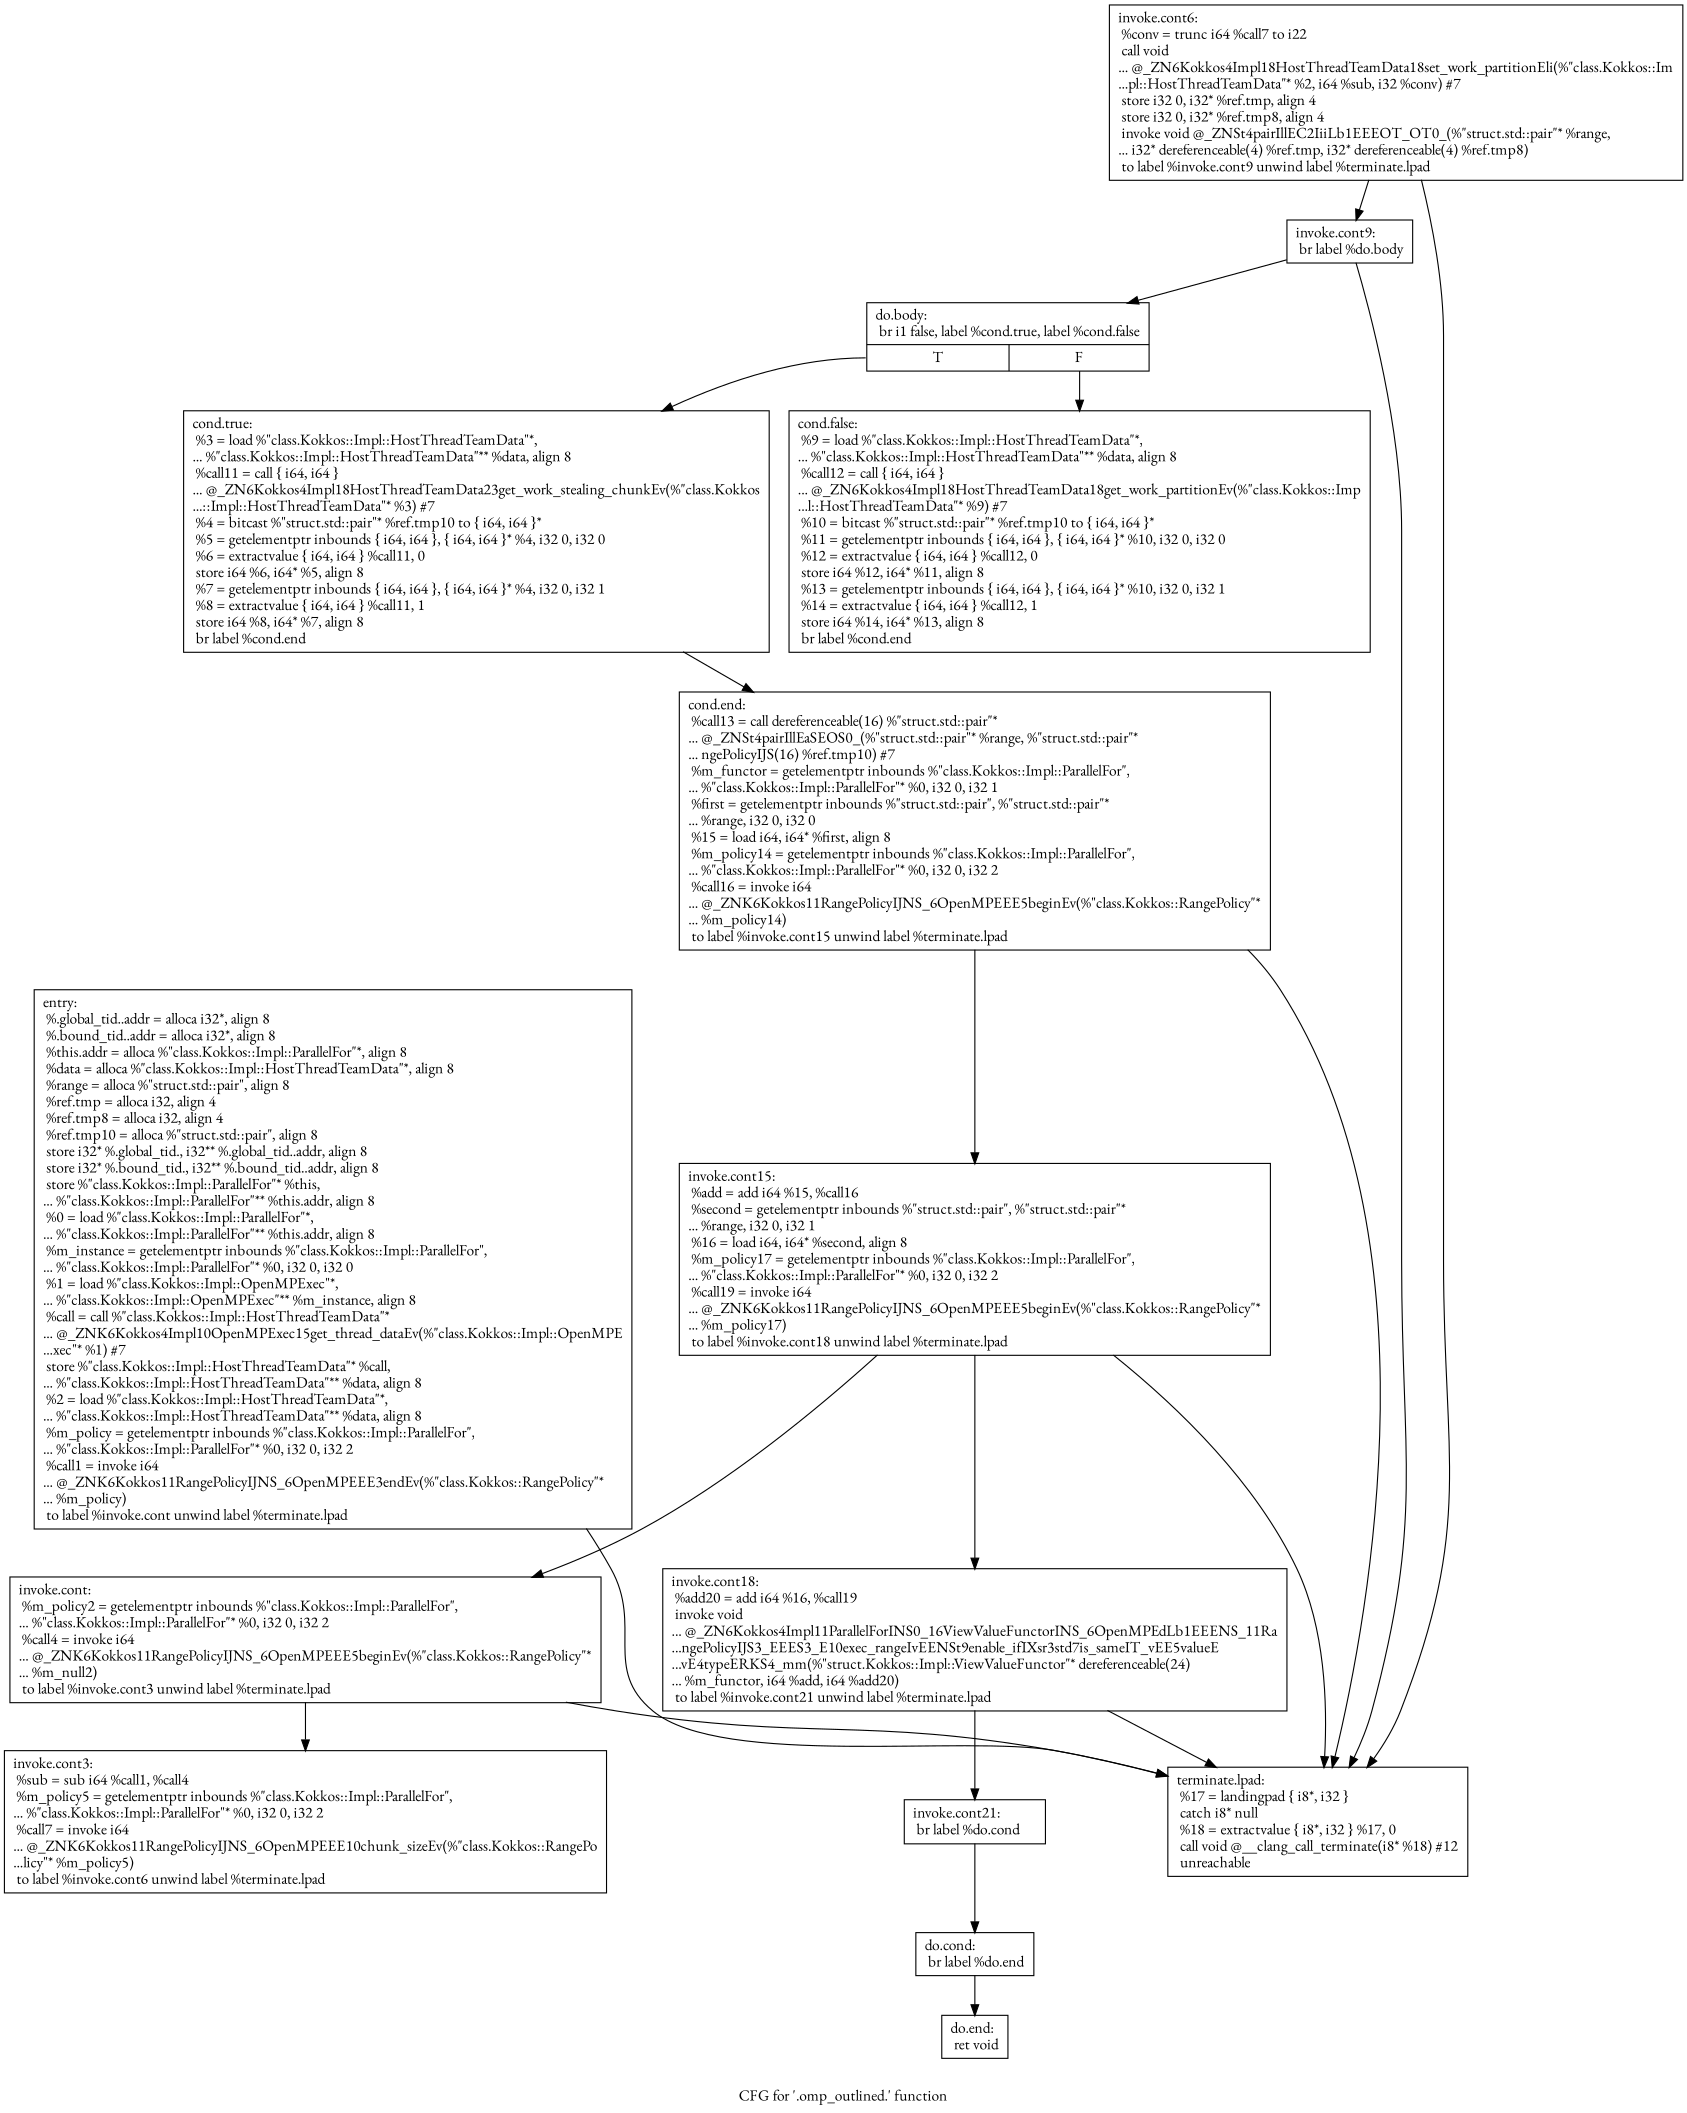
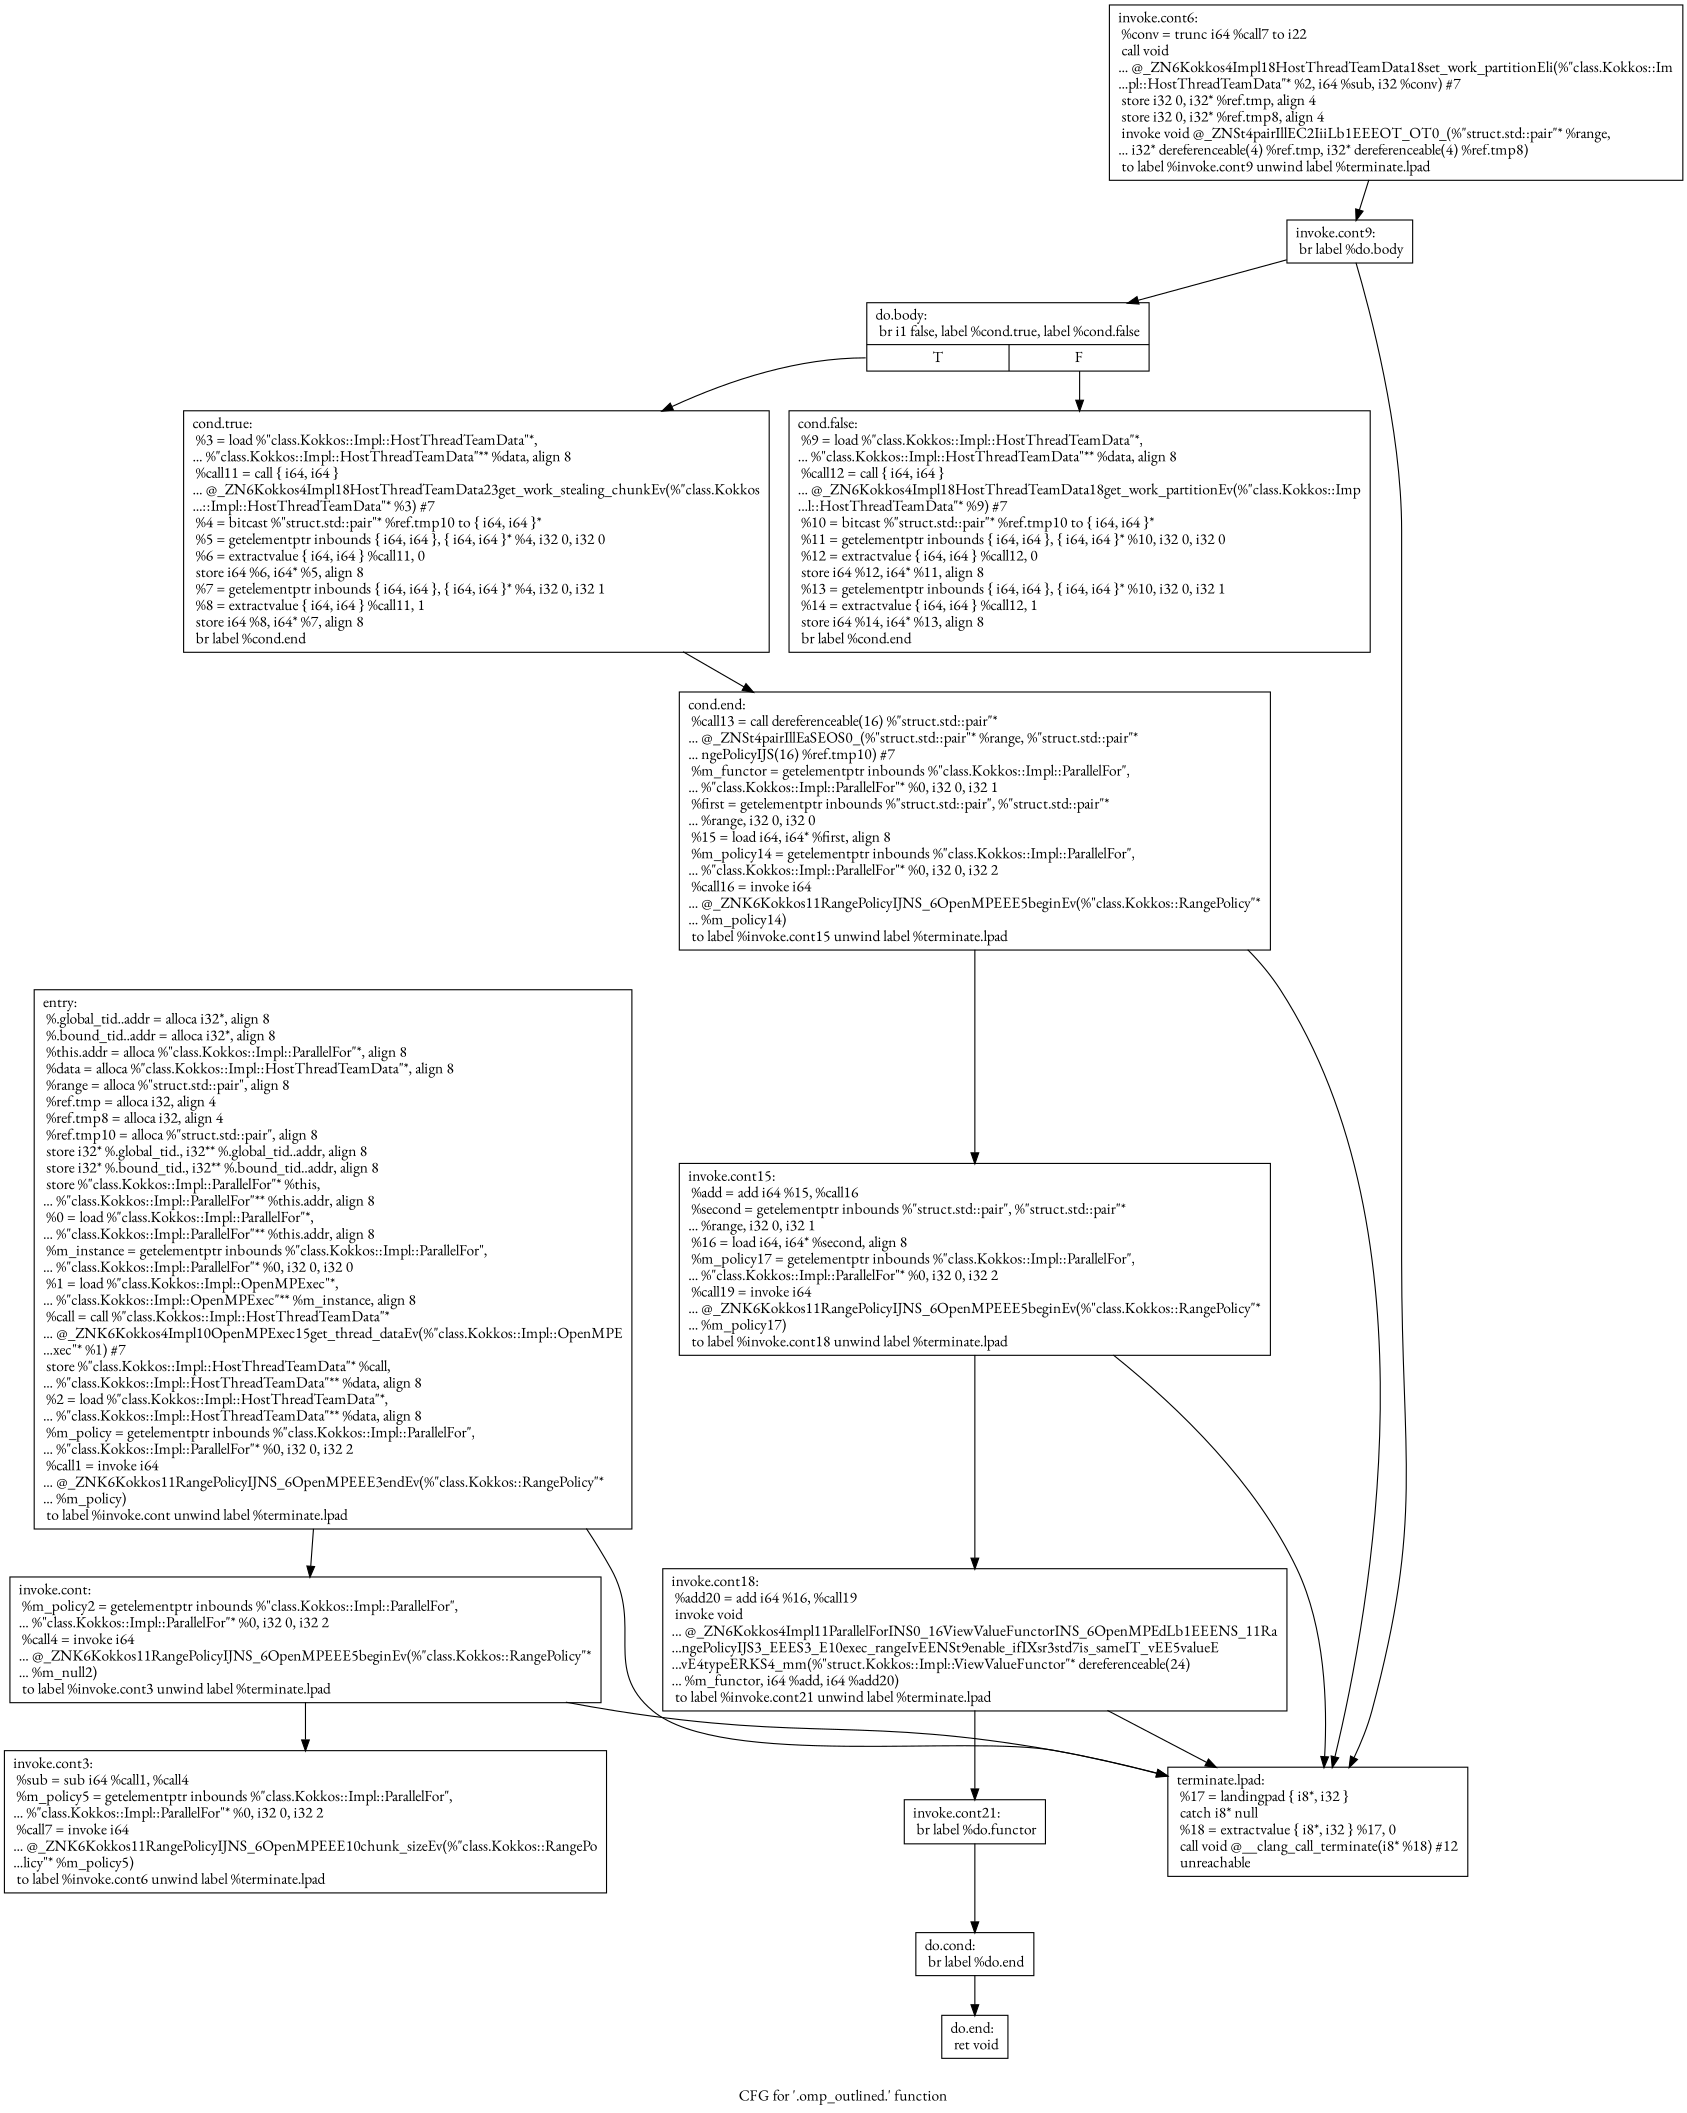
edge "invoke.cont6:" -> "terminate.lpad:": removed
edge "invoke.cont15:" -> "invoke.cont:": now "entry:" -> "invoke.cont:"
node "invoke.cont21:": text "br label %do.cond" -> "br label %do.functor"
